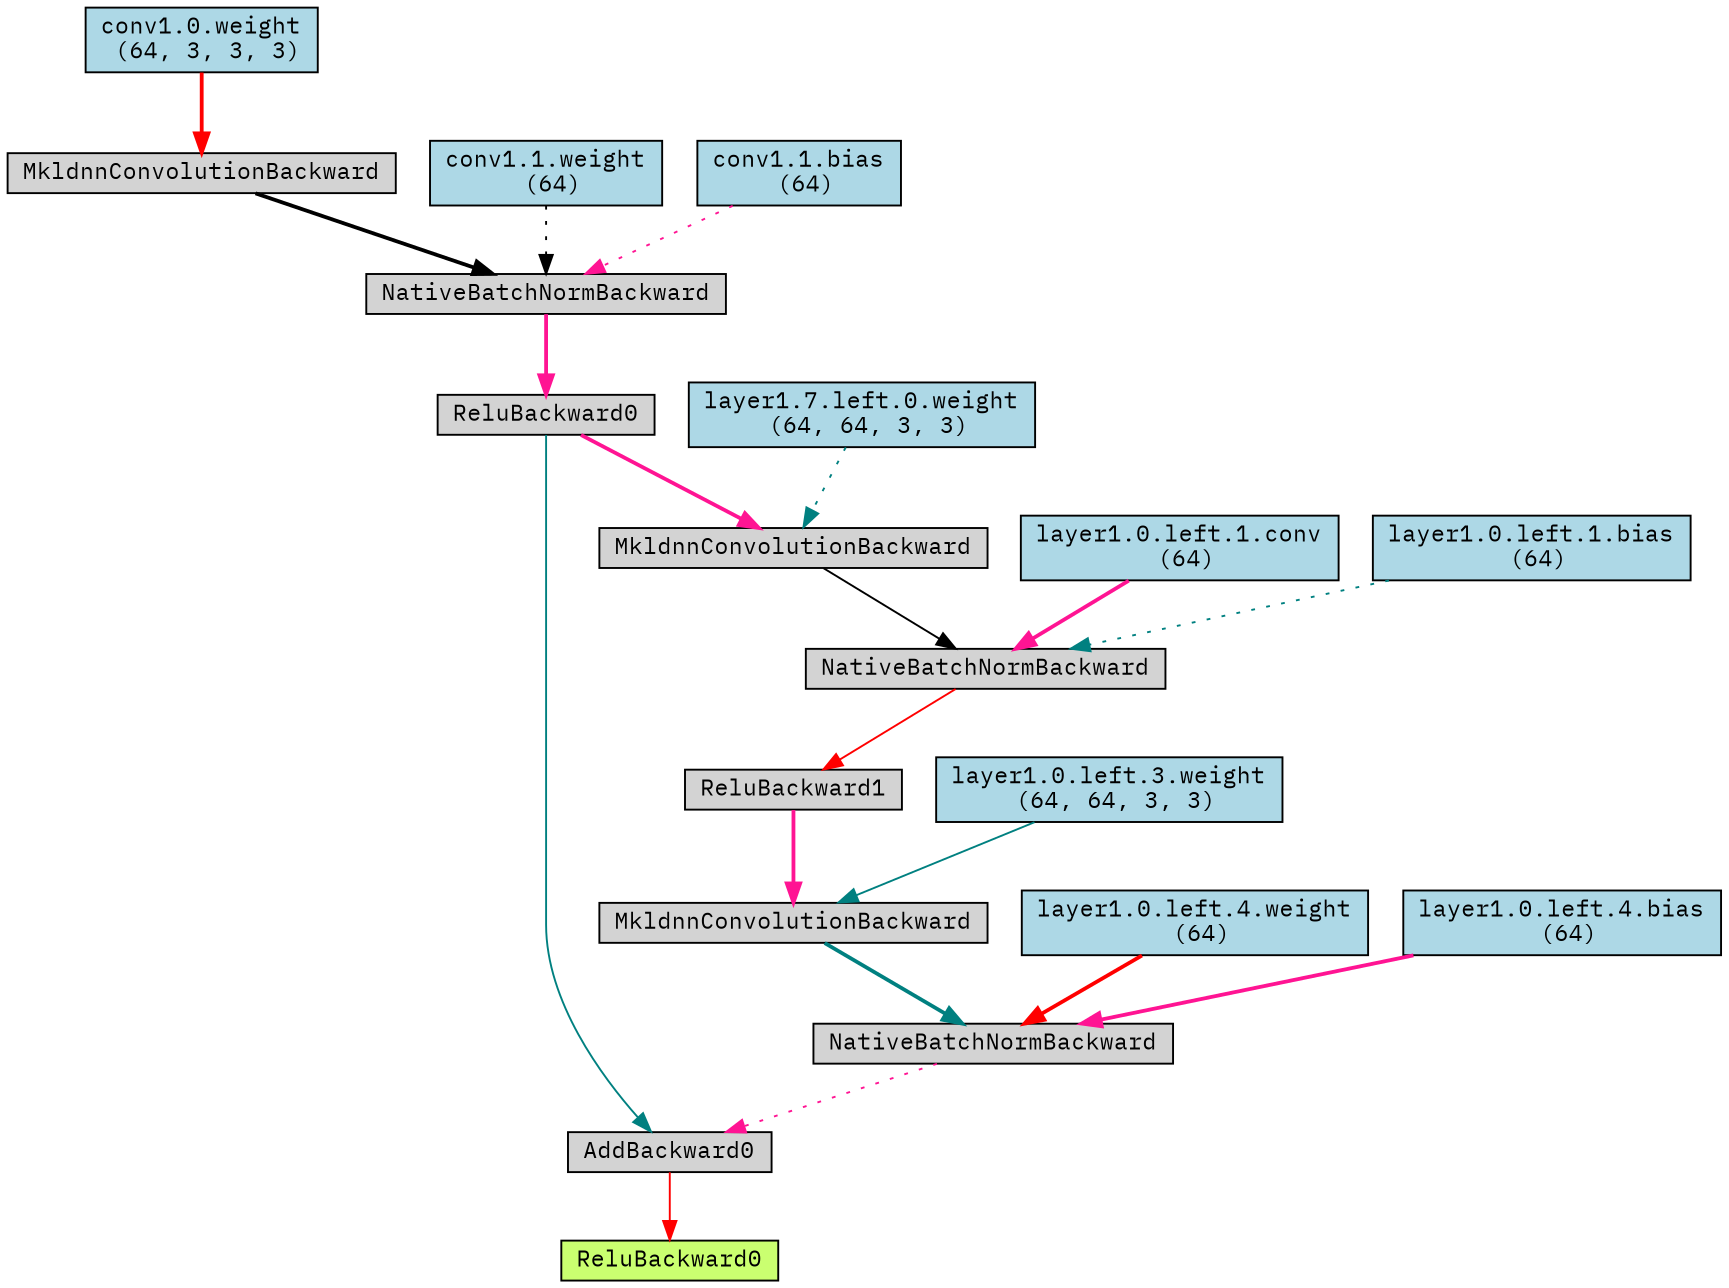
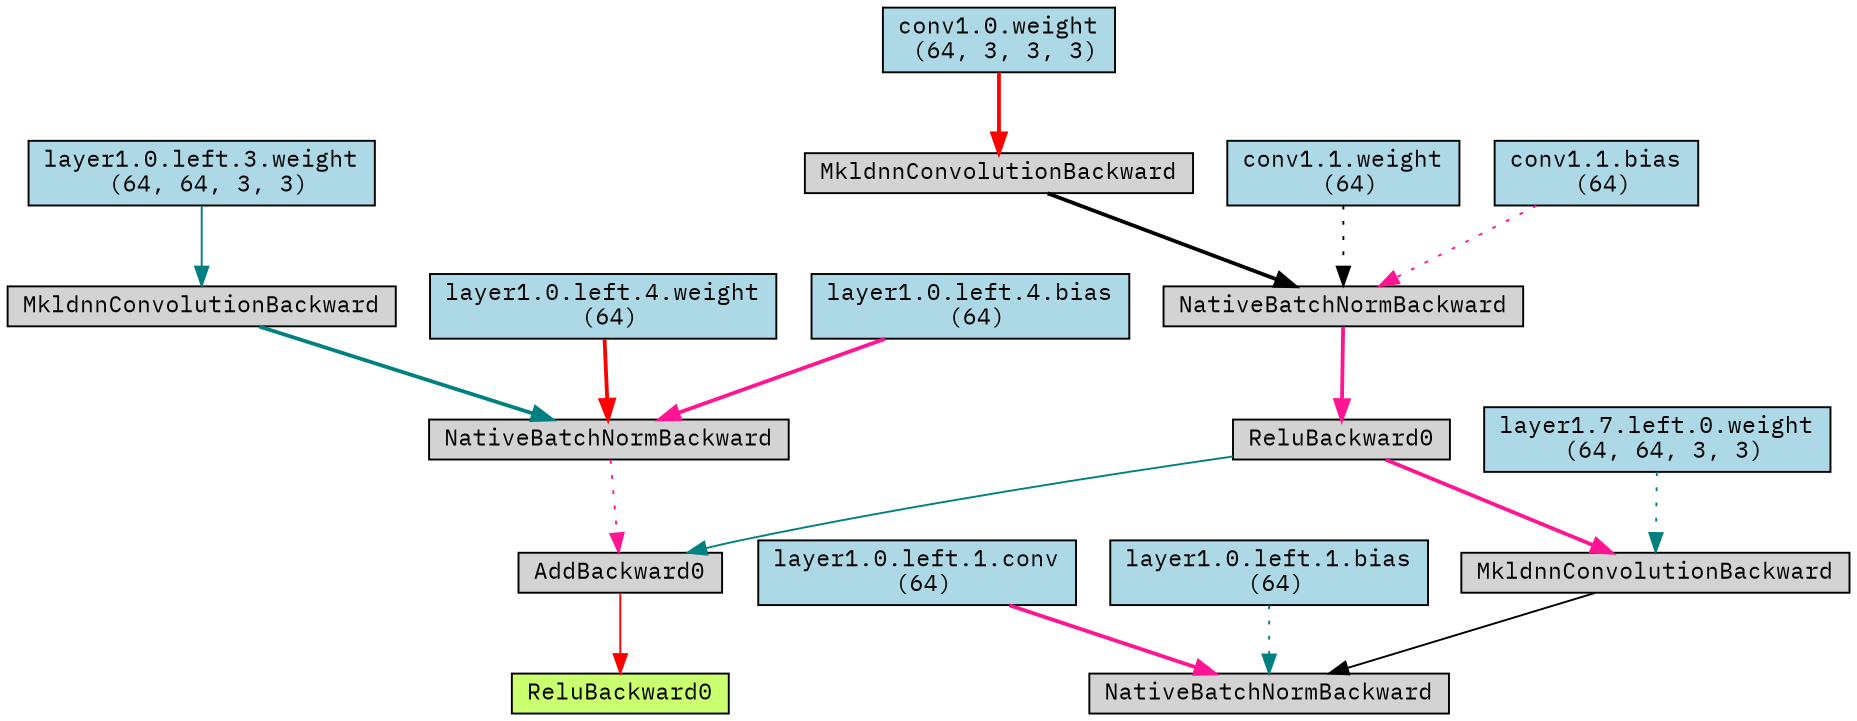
node "ReluBackward1": removed
